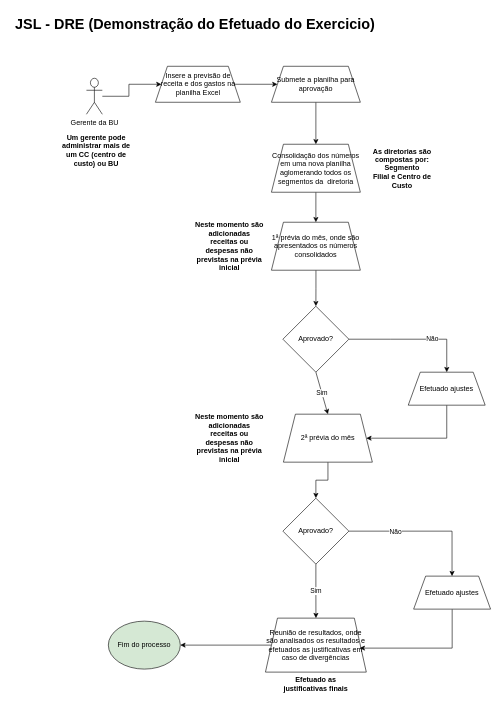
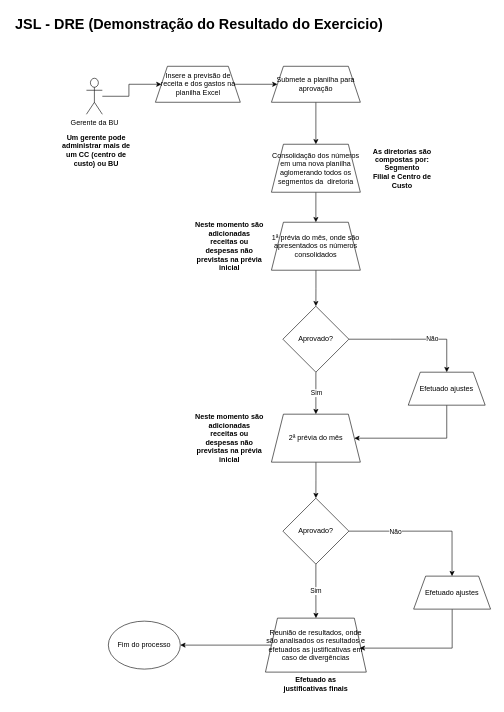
node "JSL - DRE (Demonstração do Efetuado do Exercicio)": label "JSL - DRE (Demonstração do Efetuado do Exercicio)" -> "JSL - DRE (Demonstração do Resultado do Exercicio)"
node "2ª prévia do mês": moved (328, 438) -> (316, 438)
node "Fim do processo": fillcolor #d5e8d4 -> #ffffff
